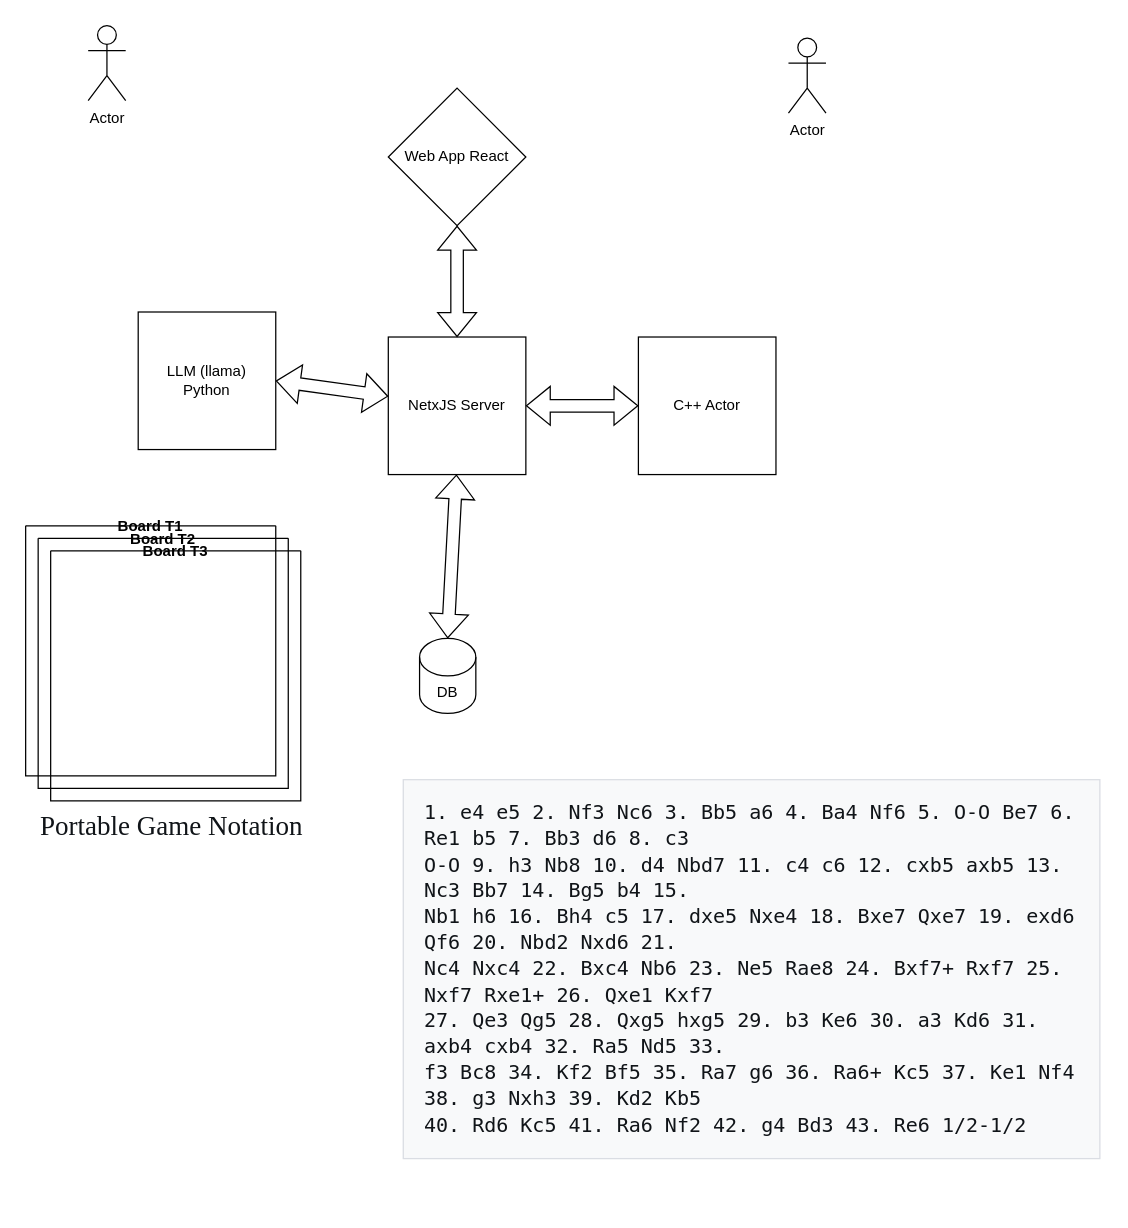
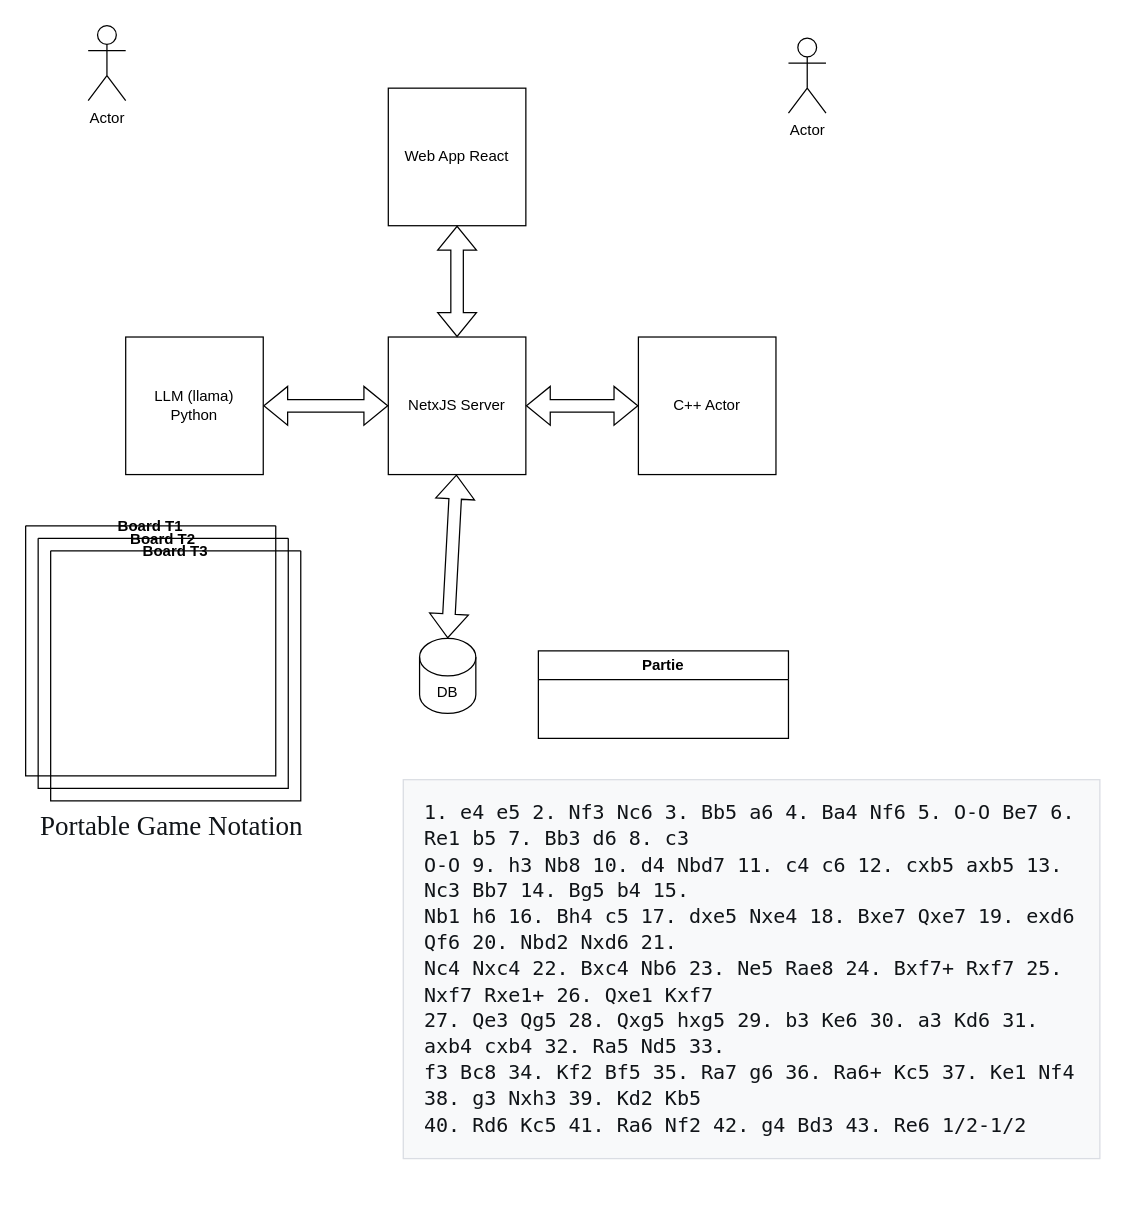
node "Web App React": shape diamond -> rectangle
node "LLM (llama) Python": moved (207, 381) -> (194, 406)
node "Partie": added
